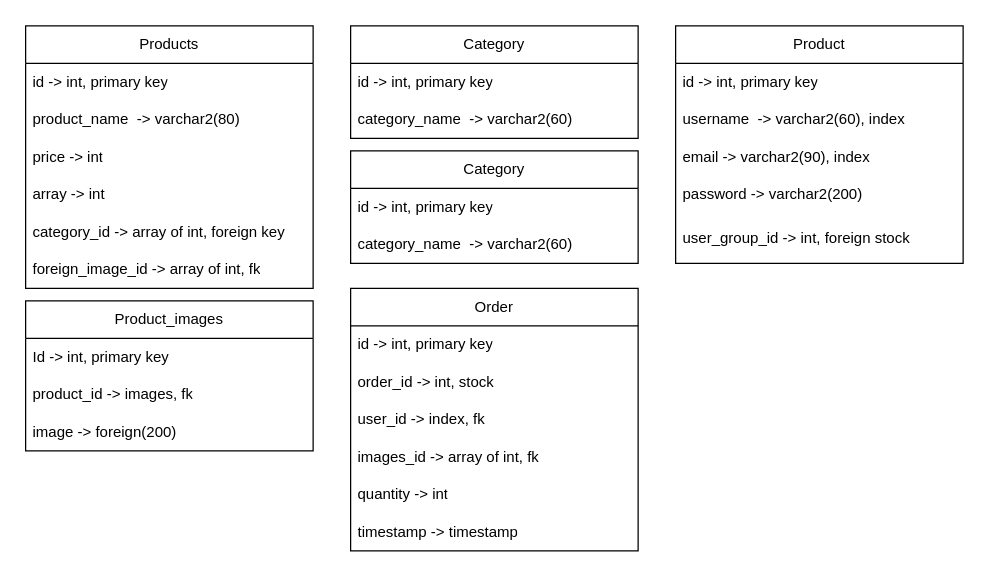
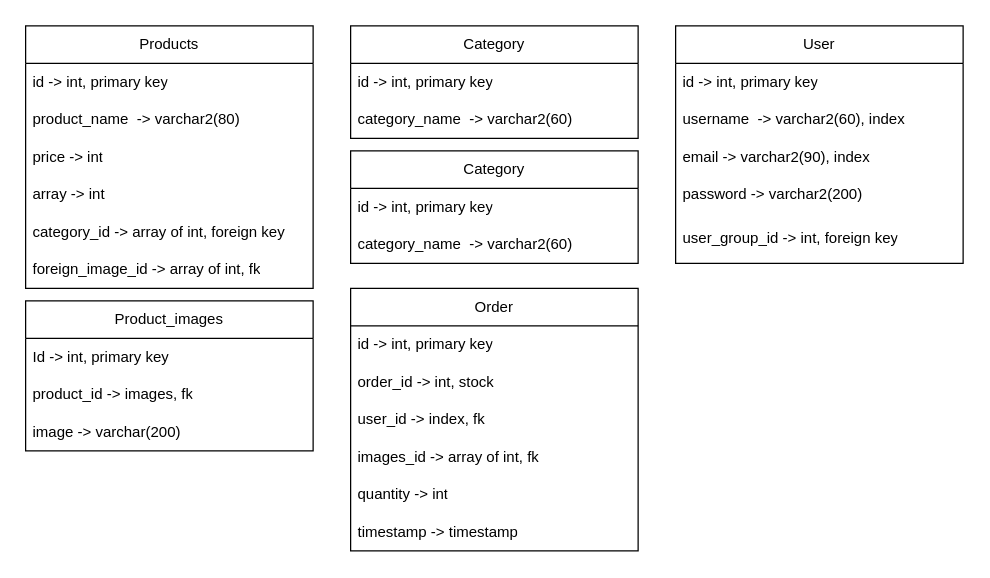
node "Product": label "Product" -> "User"
node "user_group_id -> int, foreign stock": label "user_group_id -> int, foreign stock" -> "user_group_id -> int, foreign key"
node "image -> foreign(200)": label "image -> foreign(200)" -> "image -> varchar(200)"
